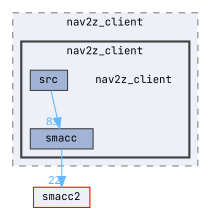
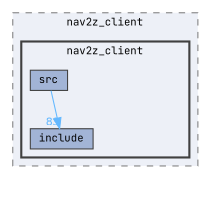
node "nav2z_client": removed
node "smacc": label "smacc" -> "include"
node "smacc2": removed
